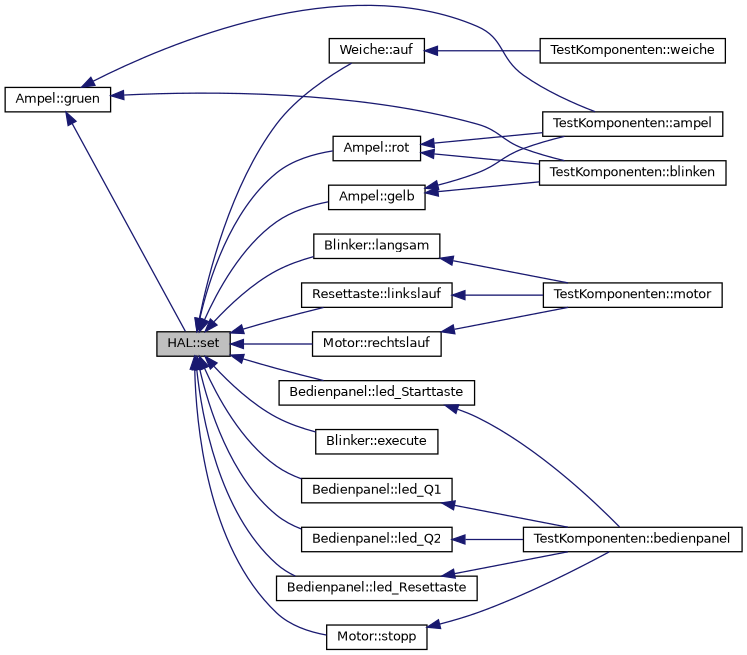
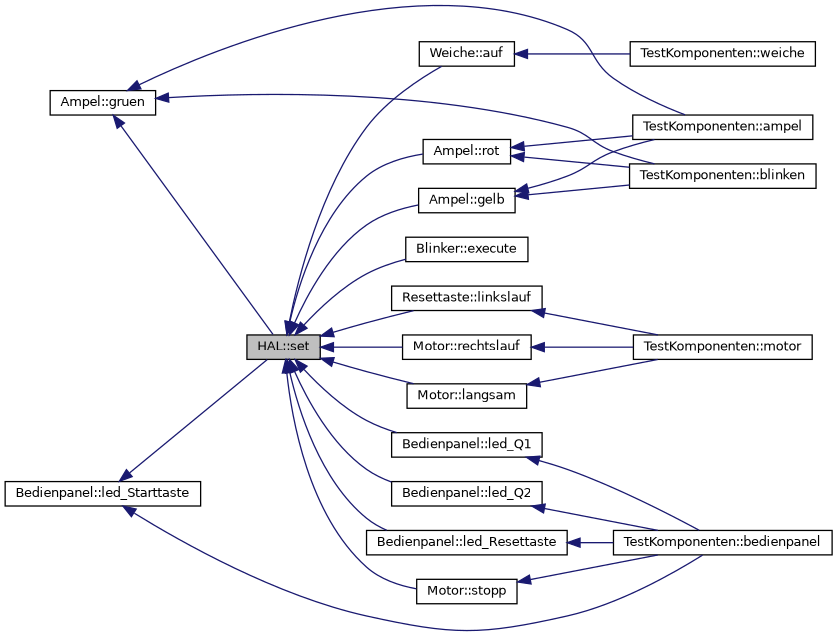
node "Blinker::langsam": label "Blinker::langsam" -> "Motor::langsam"
edge "Bedienpanel::led_Starttaste" -> "HAL::set": reversed
